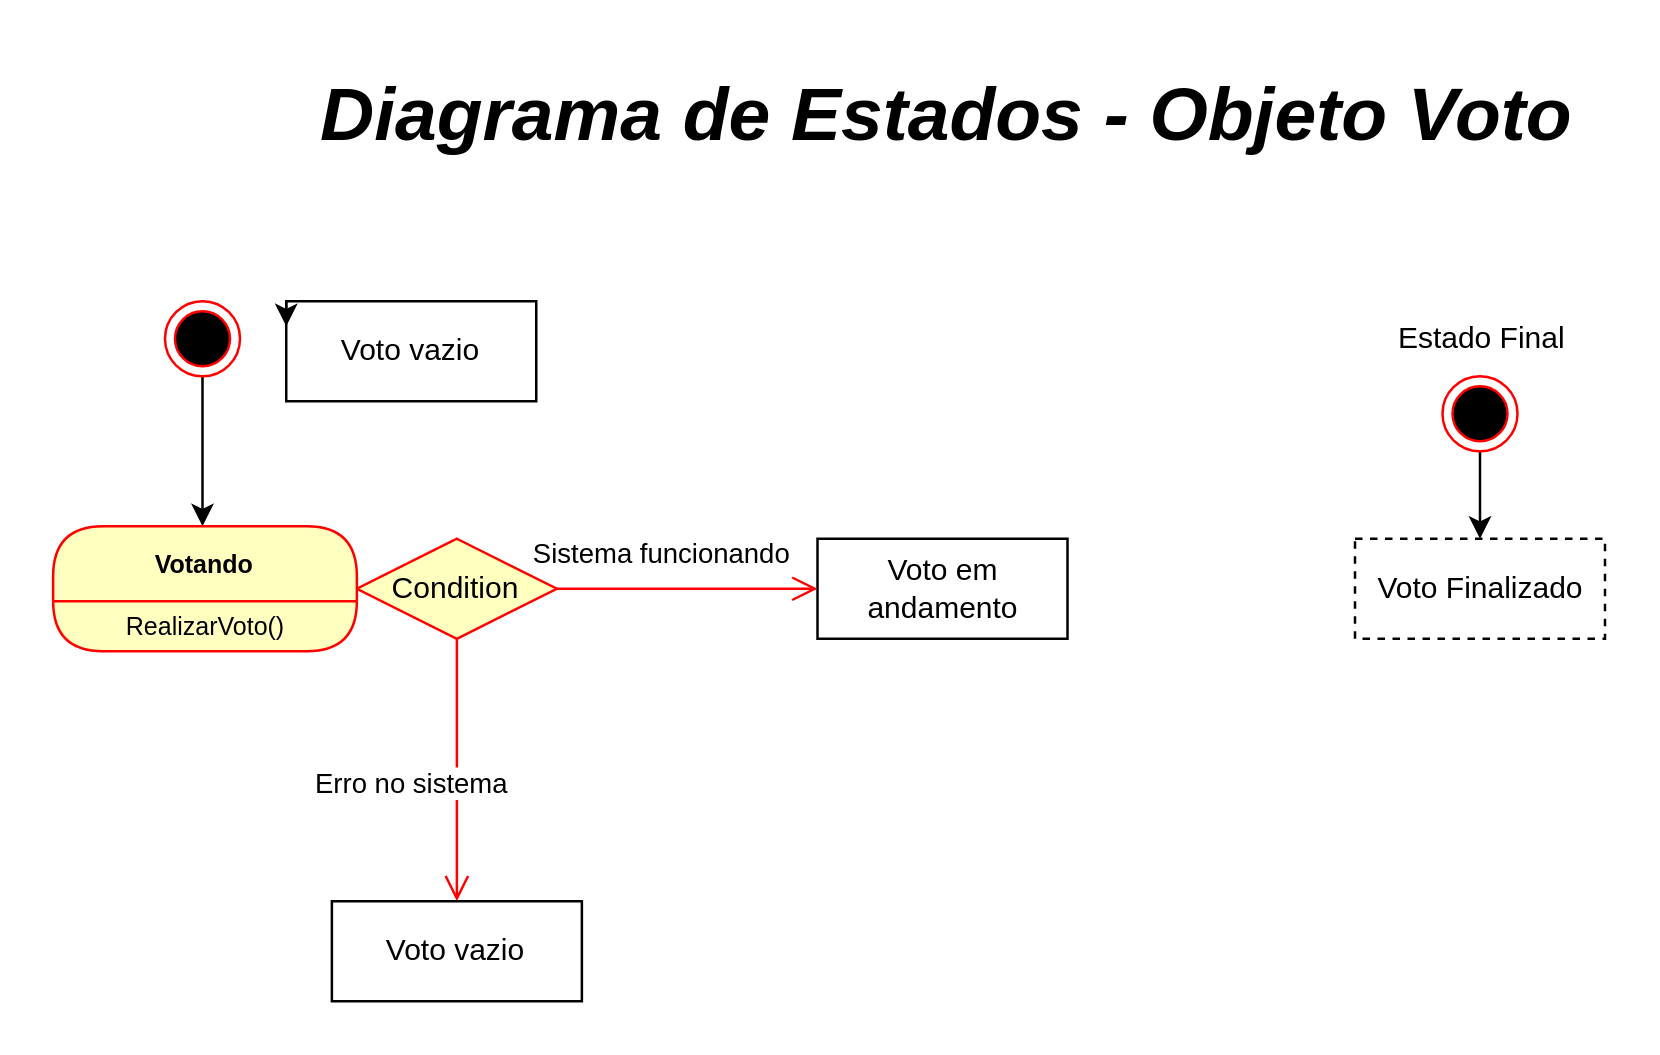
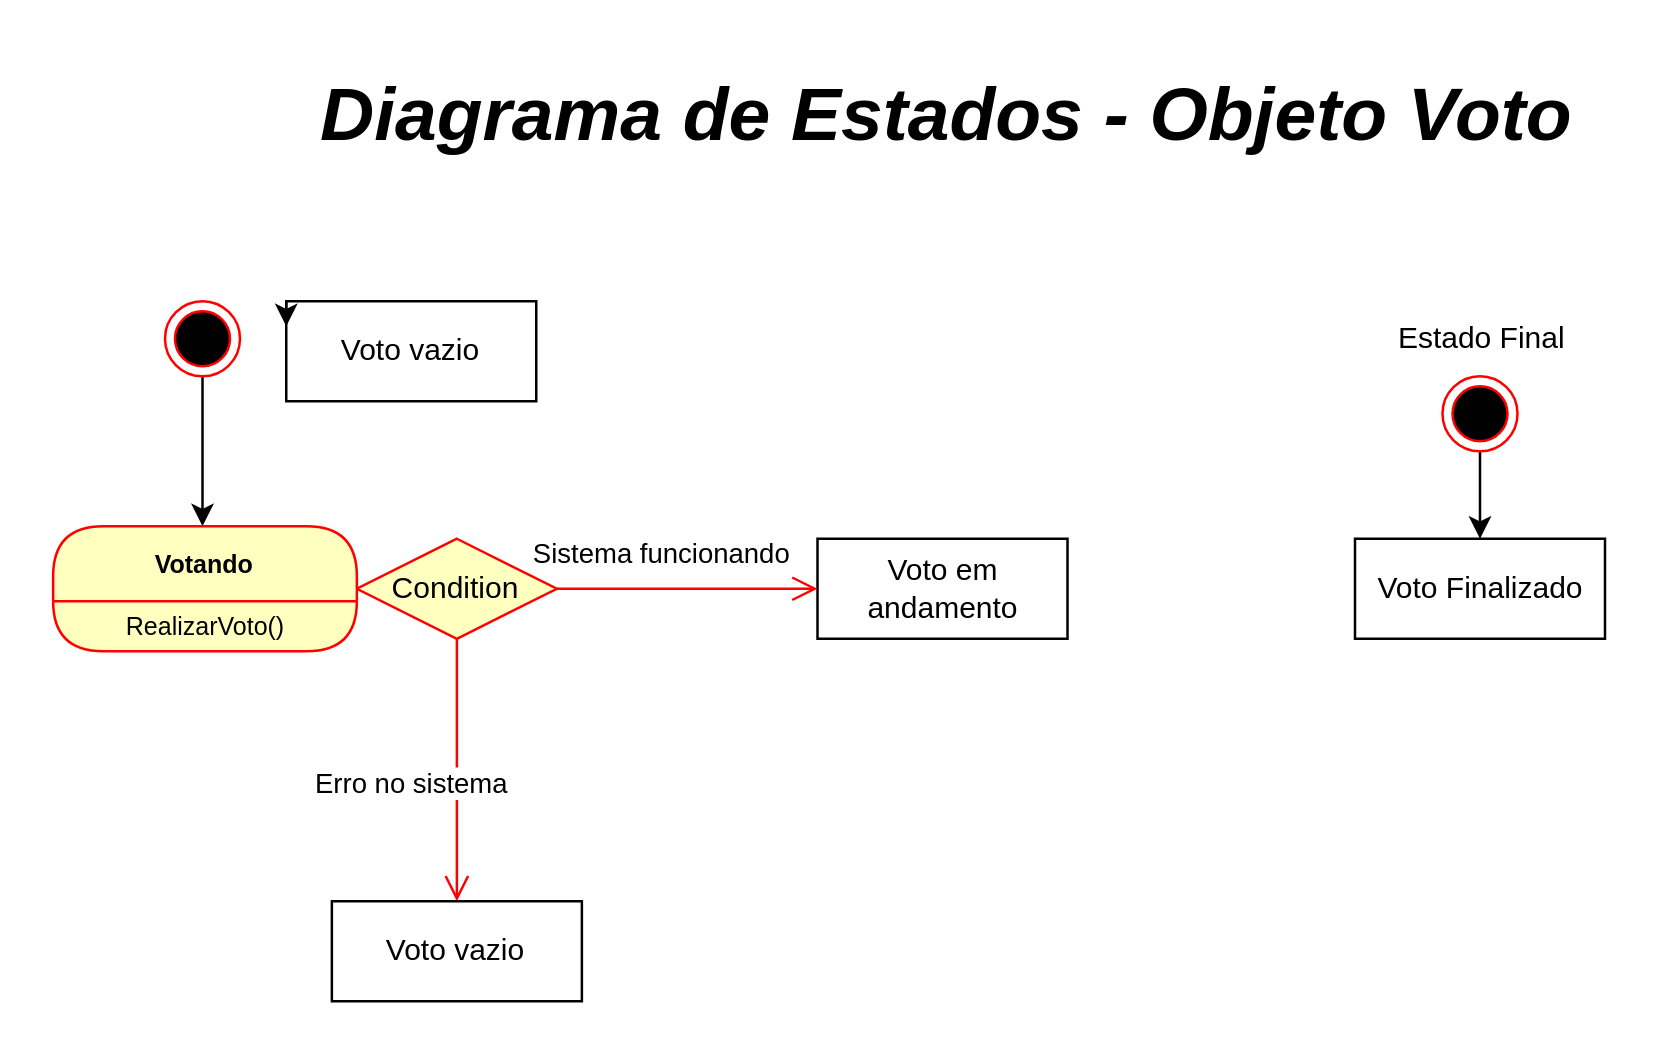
node "Voto Finalizado": style dashed -> solid
